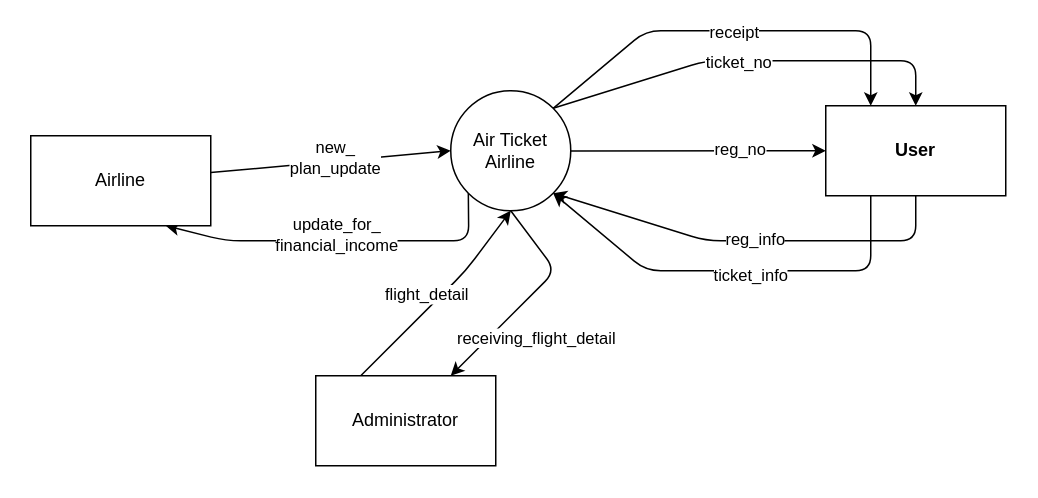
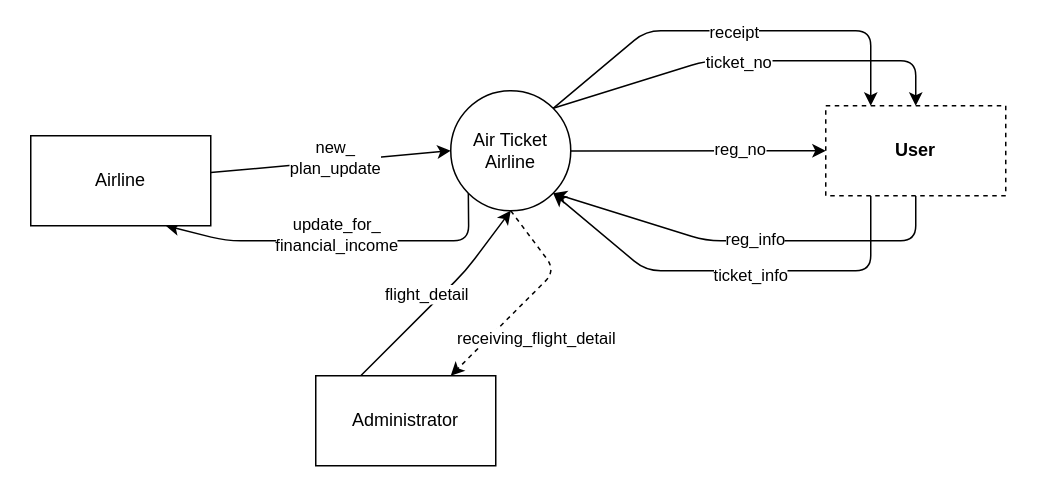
node "User": style solid -> dashed
edge "Air Ticket Airline" -> "Administrator": style solid -> dashed
